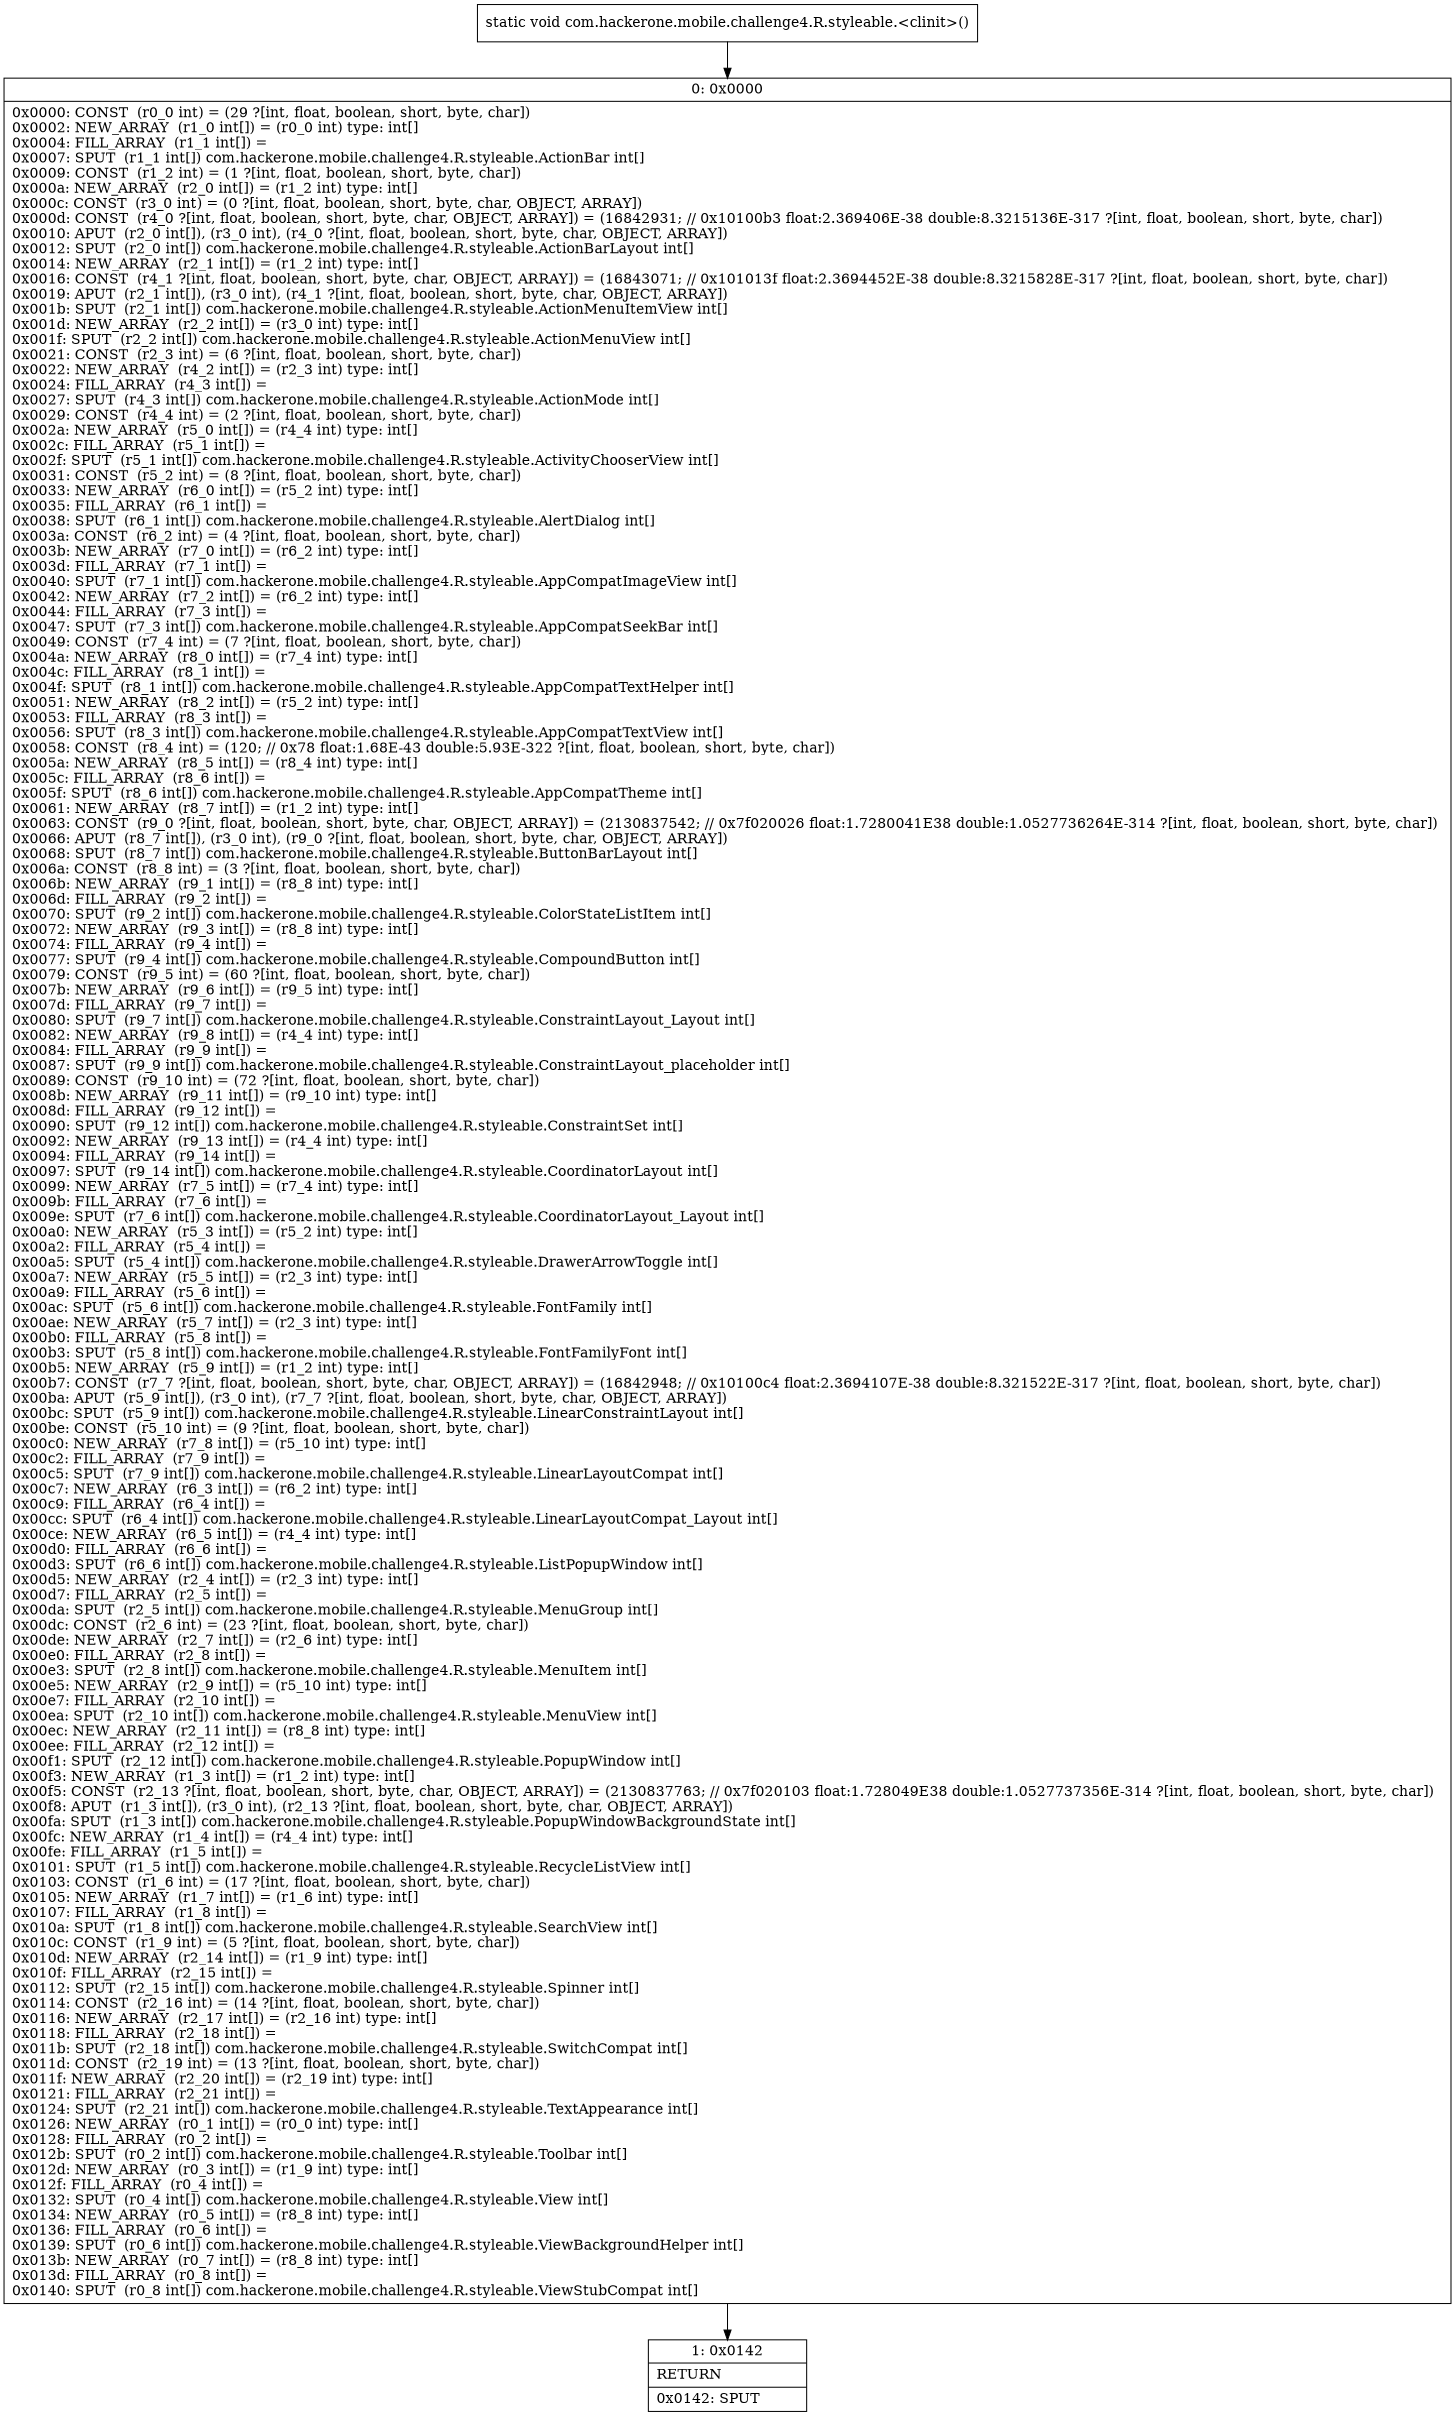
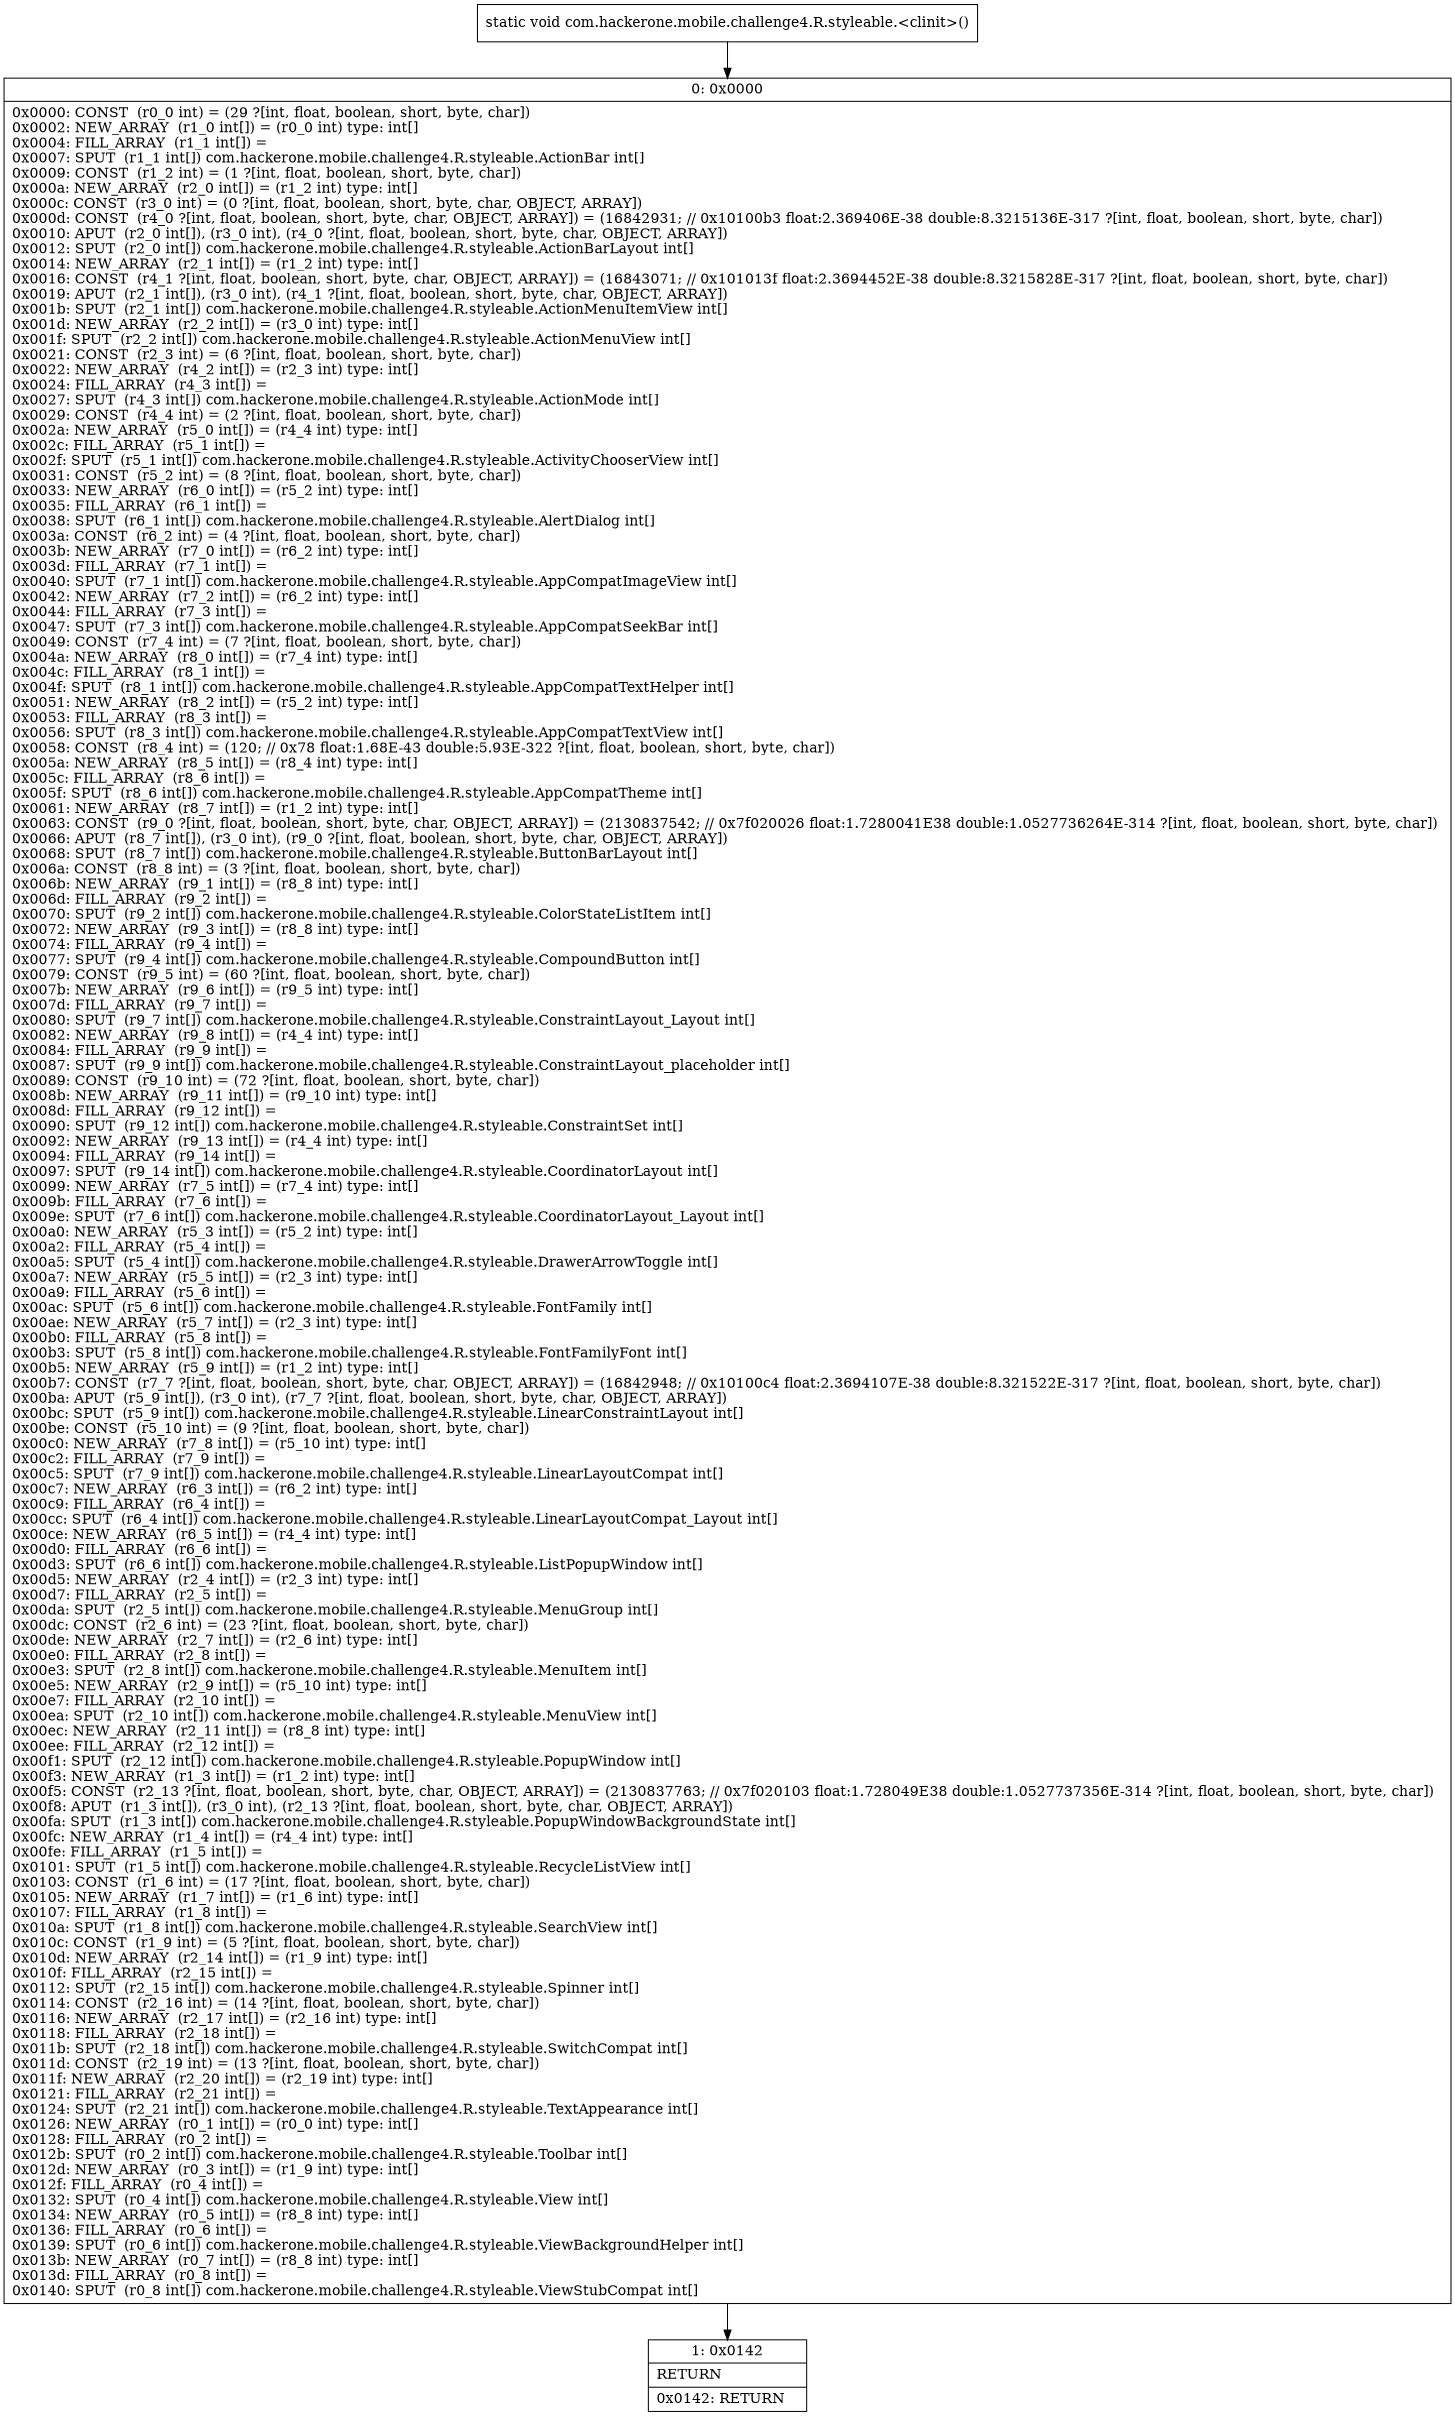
node "1: 0x0142": text "0x0142: SPUT" -> "0x0142: RETURN"
